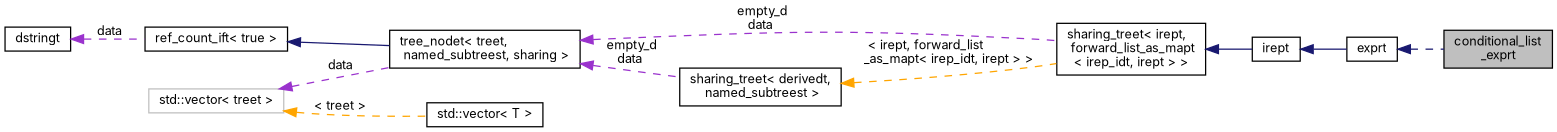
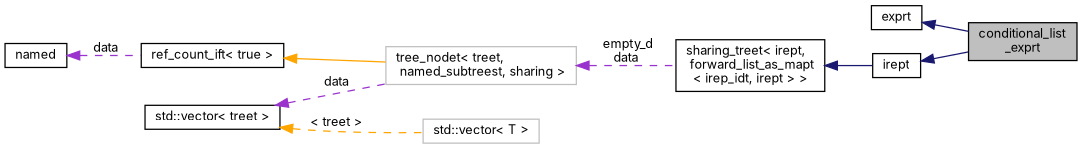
node "dstringt": label "dstringt" -> "named"
edge "tree_nodet< treet, named_subtreest, sharing >" -> "ref_count_ift< true >": color midnightblue -> orange
node "tree_nodet< treet, named_subtreest, sharing >": color black -> grey75
edge "exprt" -> "irept": now "conditional_list _exprt" -> "irept"
edge "conditional_list _exprt" -> "exprt": style dashed -> solid
node "sharing_treet< derivedt, named_subtreest >": removed
node "std::vector< treet >": color grey75 -> black
node "std::vector< T >": color black -> grey75
